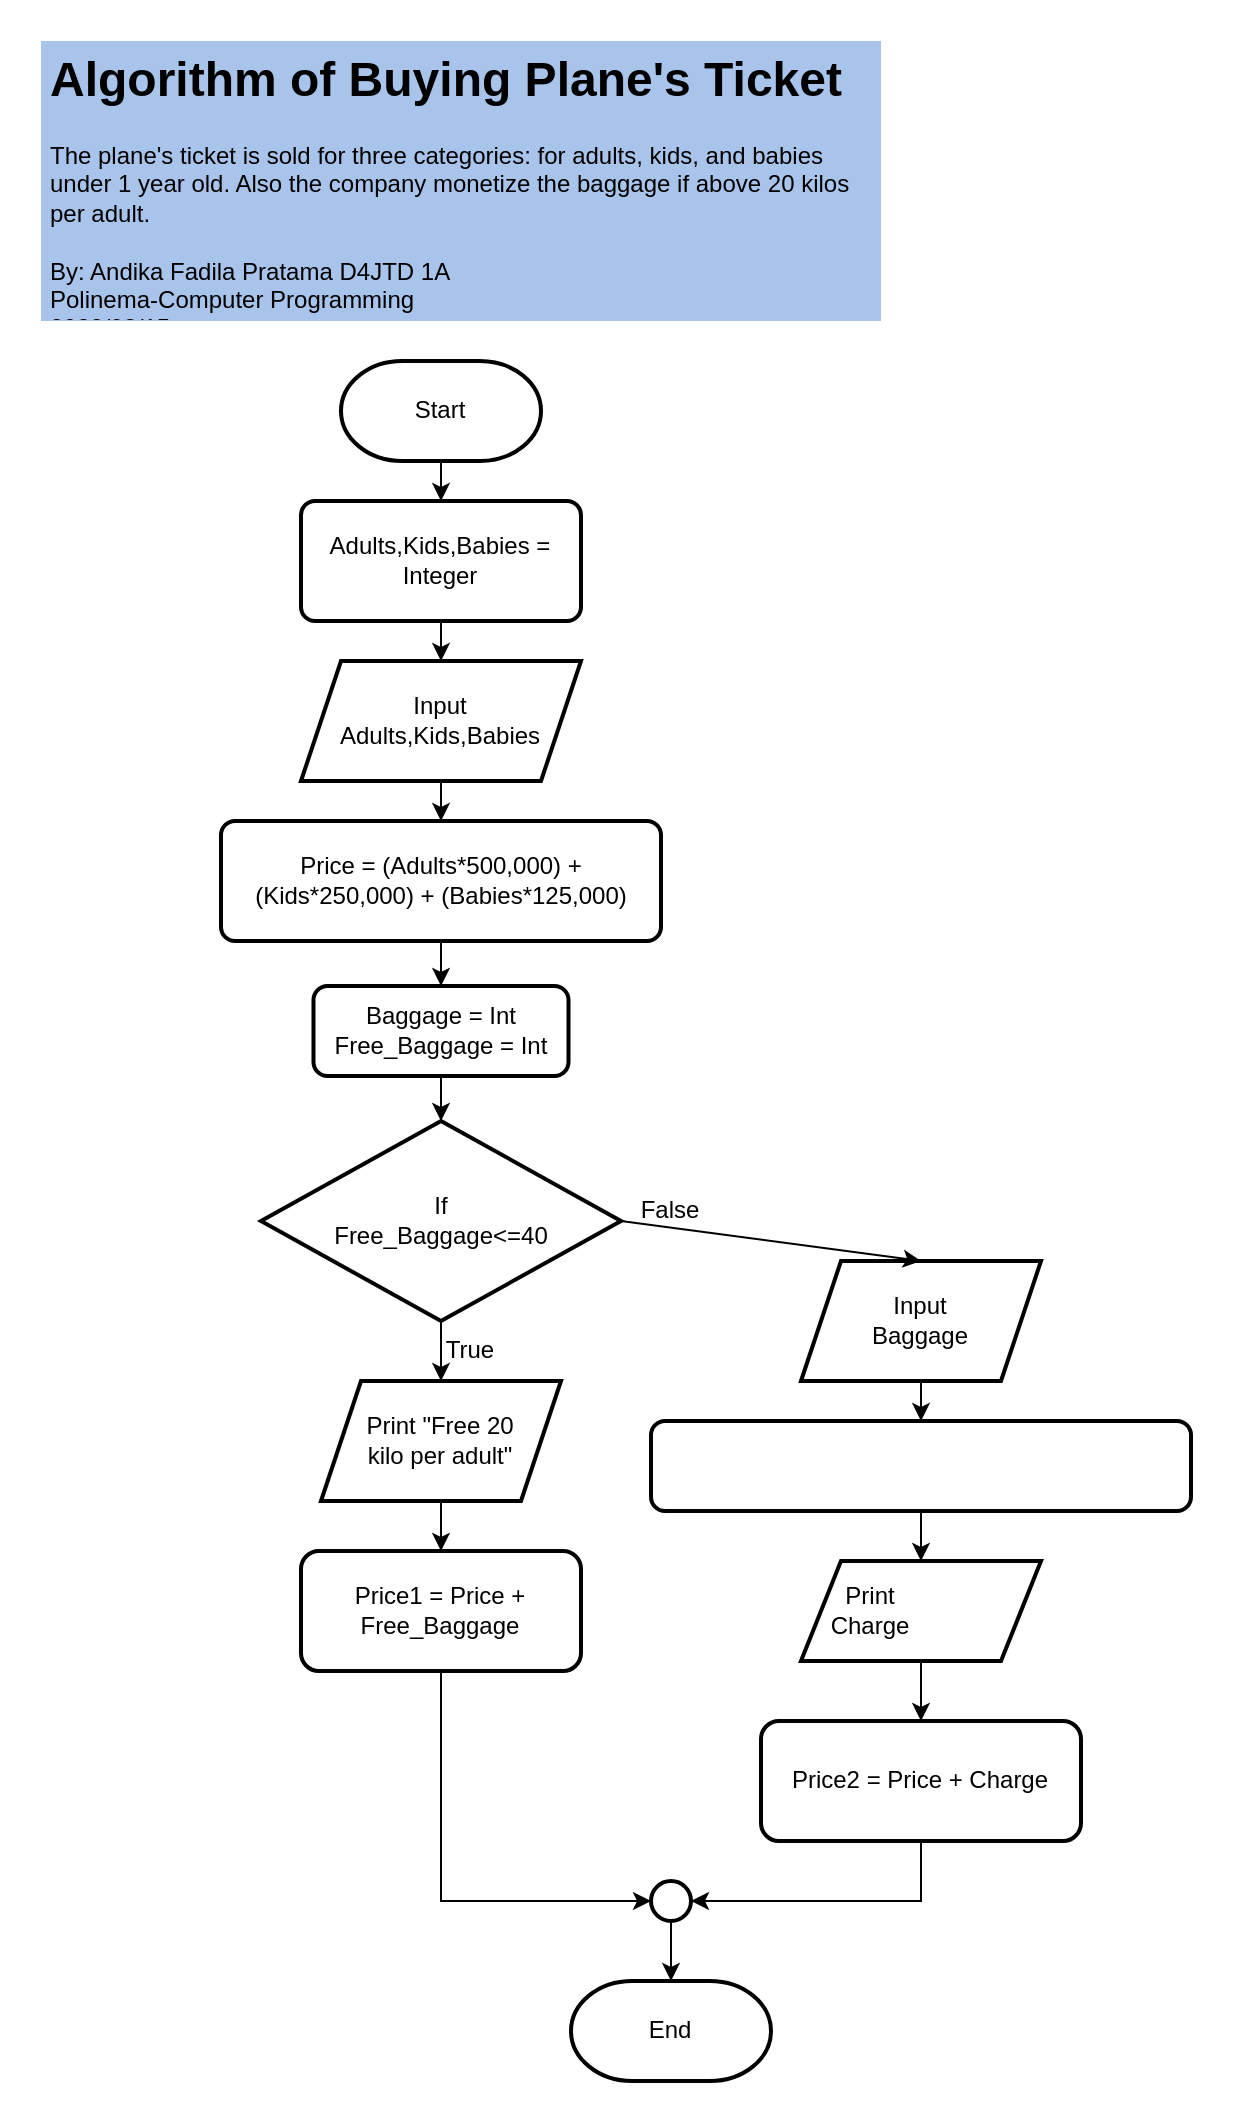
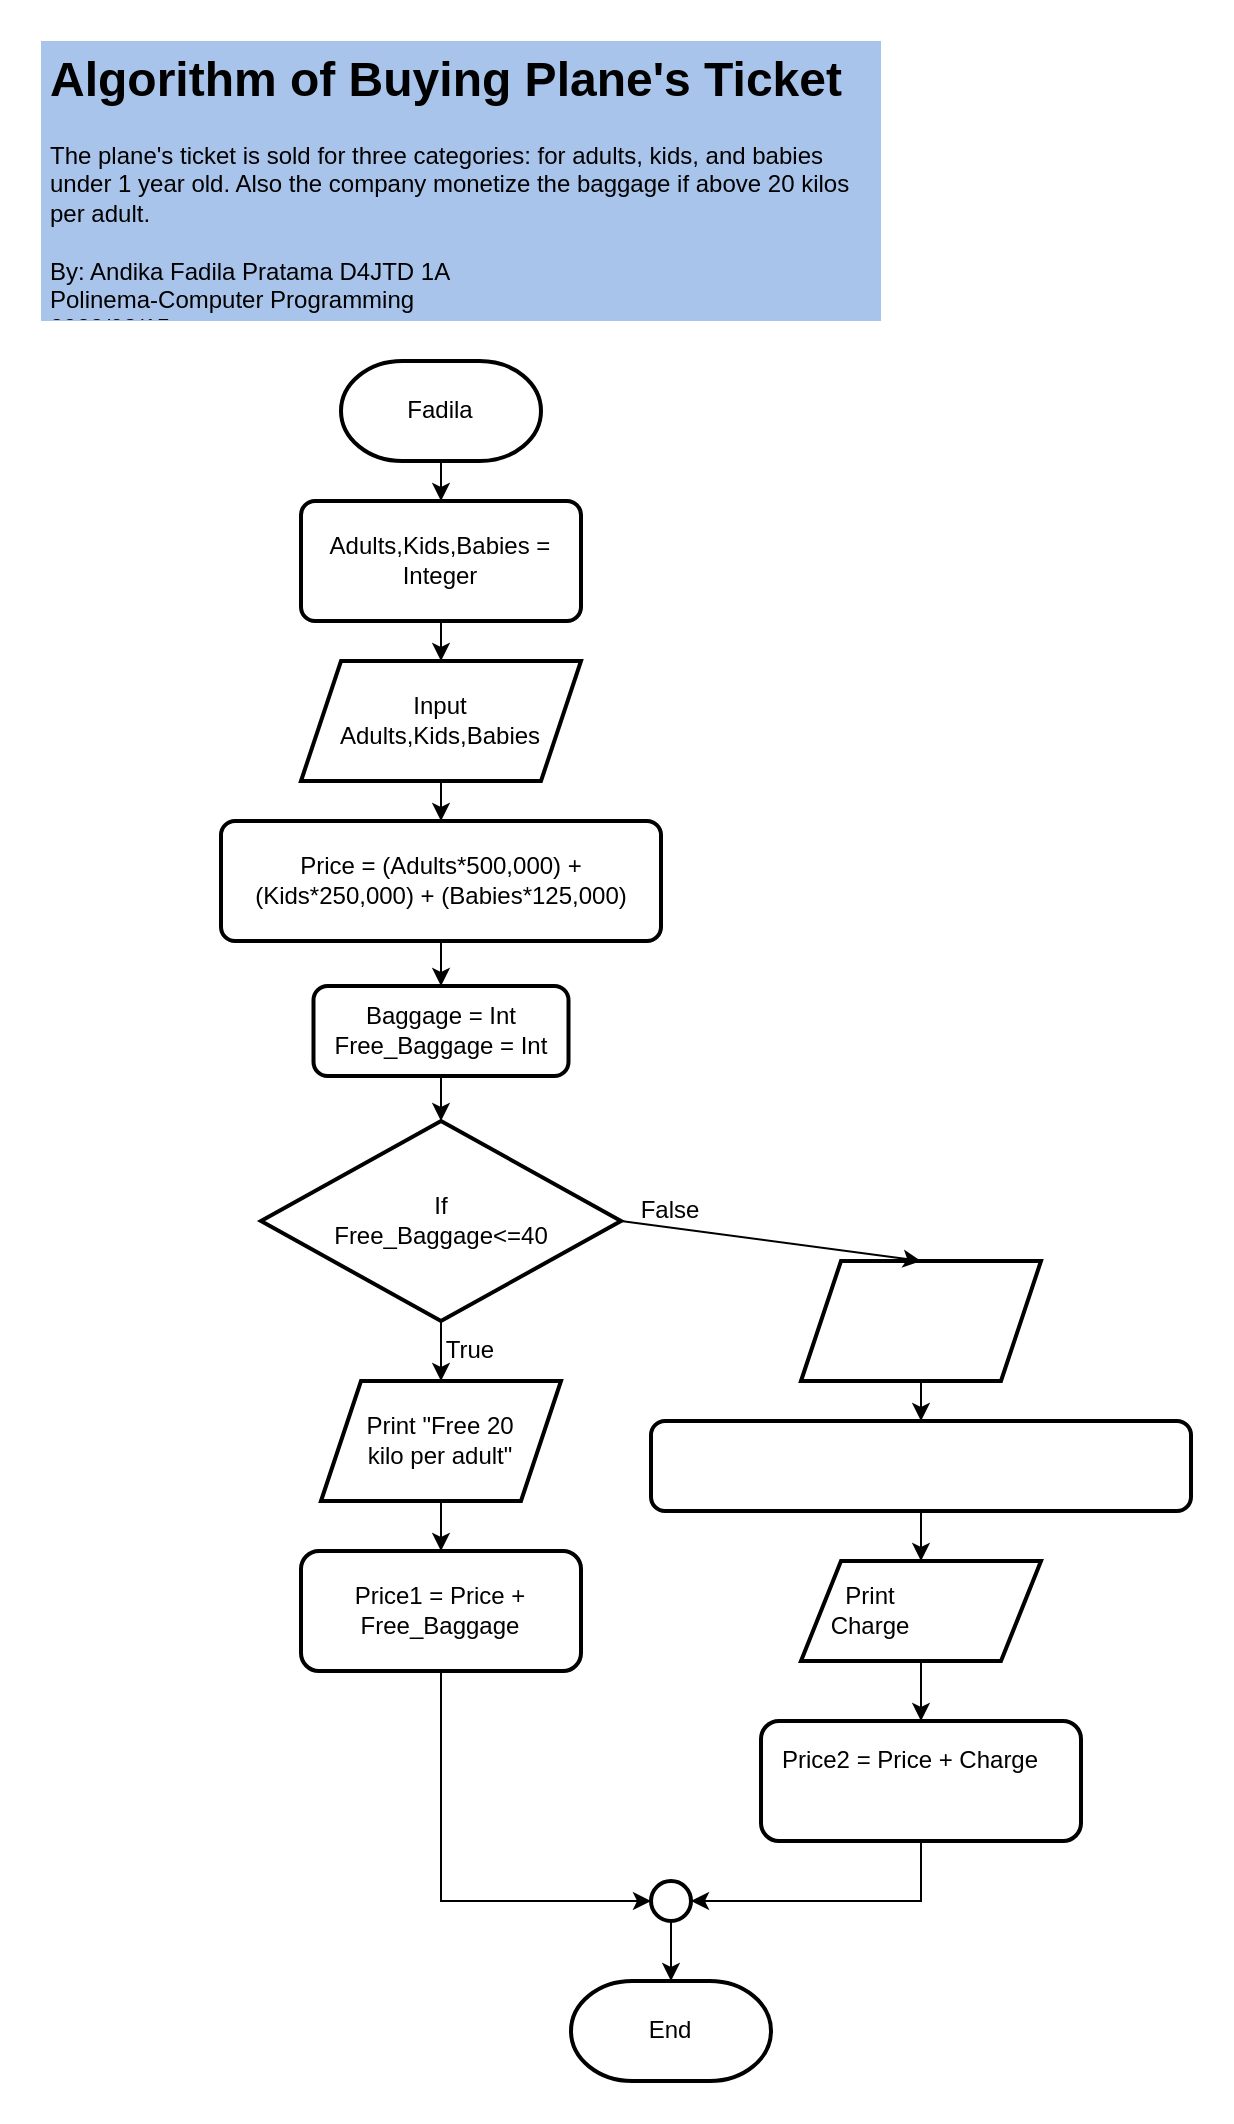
node "Start": label "Start" -> "Fadila"
node "Input Baggage": removed
node "Price2 = Price + Charge": moved (921, 1781) -> (911, 1761)
